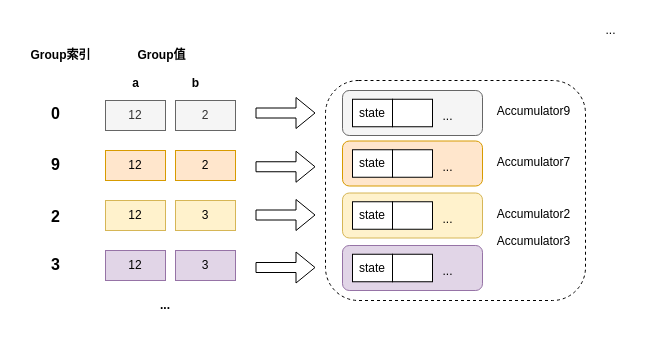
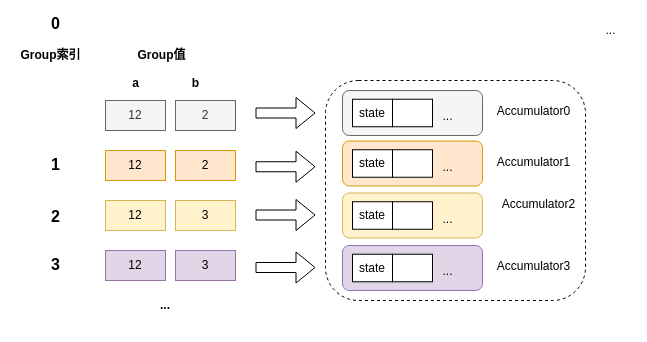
node "Group索引": moved (61, 56) -> (51, 56)
node "Accumulator9": label "Accumulator9" -> "Accumulator0"
node "0": moved (56, 114) -> (56, 24)
node "Accumulator7": label "Accumulator7" -> "Accumulator1"
node "9": label "9" -> "1"
node "Accumulator2": moved (534, 214) -> (539, 204)
node "Accumulator3": moved (534, 242) -> (534, 267)
